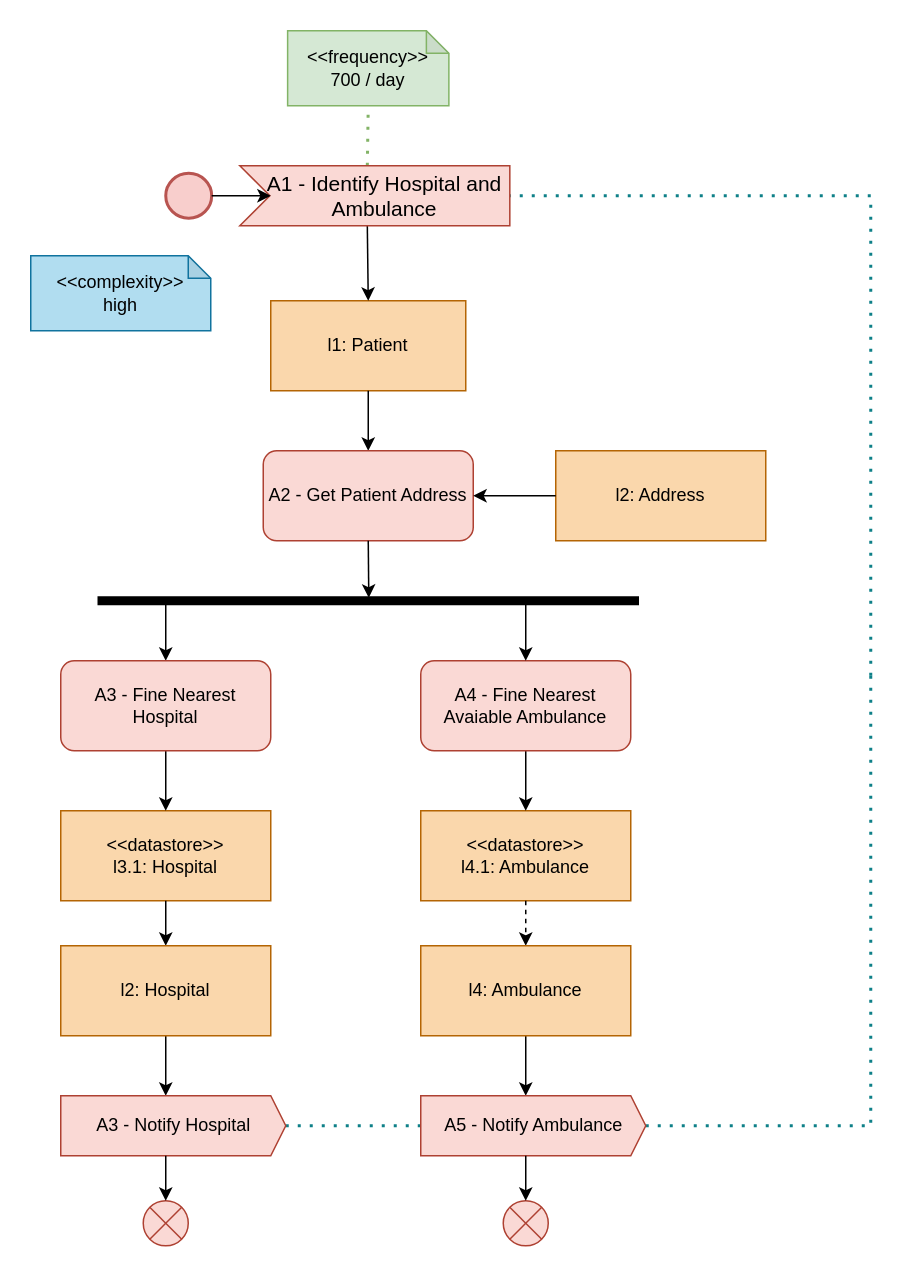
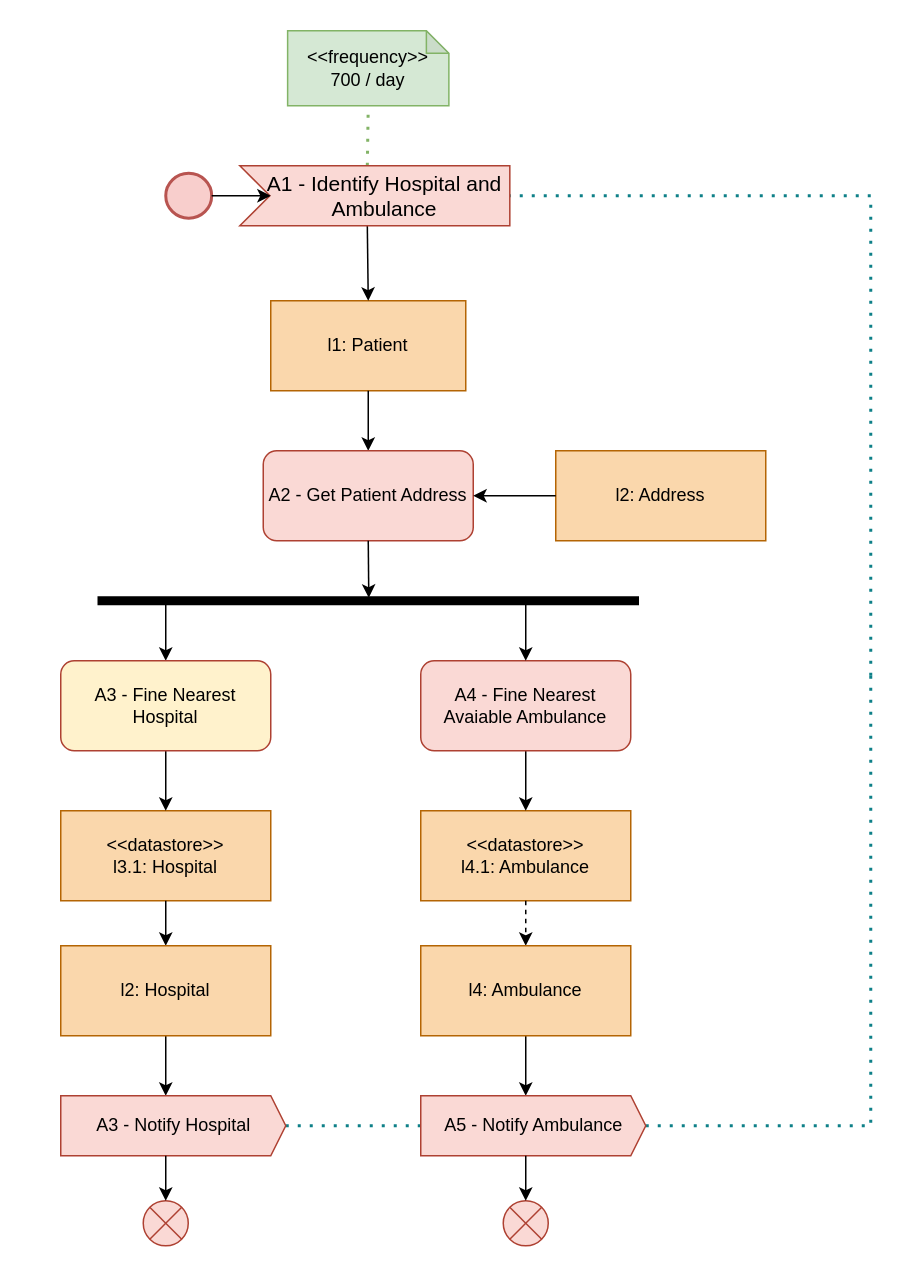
node "<<complexity>> high": removed
node "A3 - Fine Nearest Hospital": fillcolor #fad9d5 -> #fff2cc
